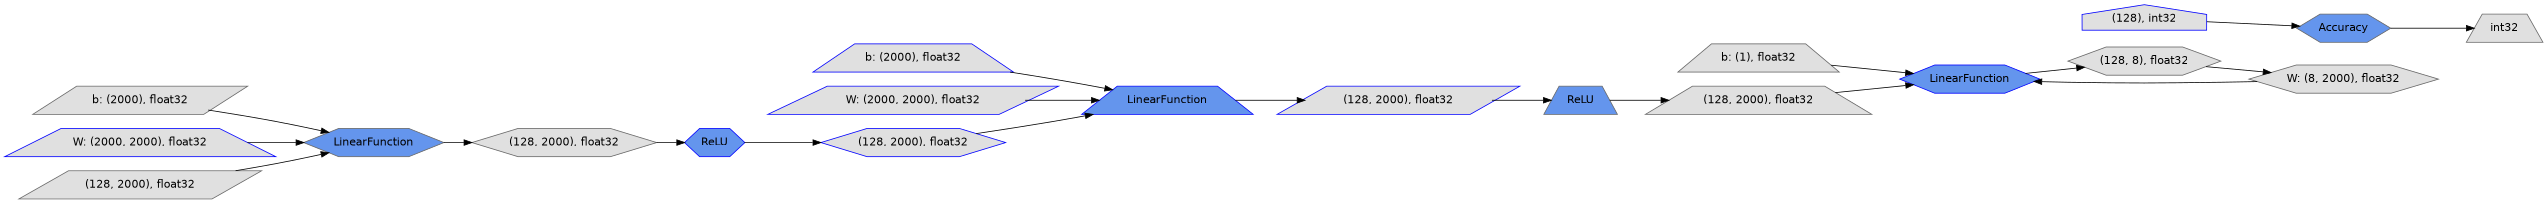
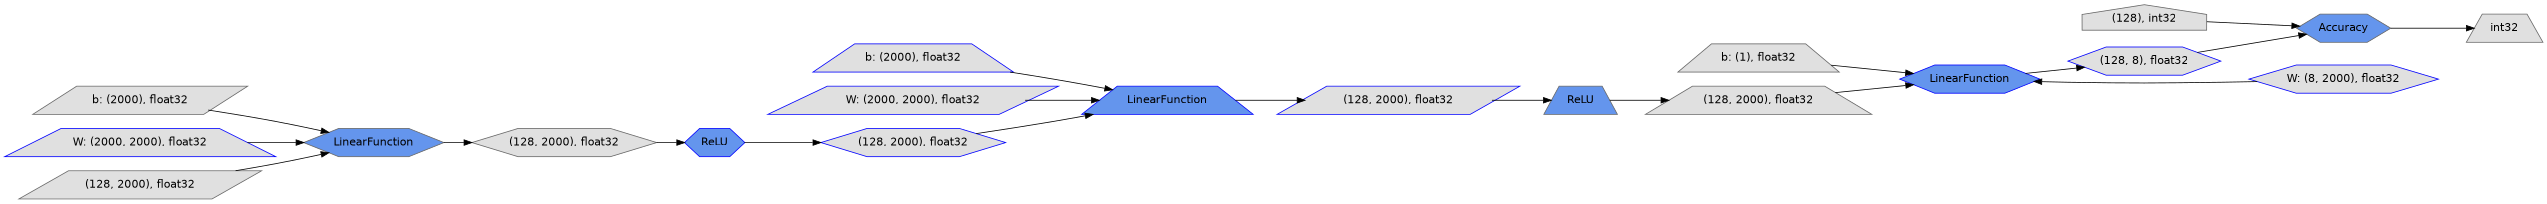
node "(128), int32": color blue -> gray40
node "(128, 8), float32": color gray40 -> blue
edge "(128, 8), float32" -> "W: (8, 2000), float32": now "(128, 8), float32" -> "Accuracy"
node "W: (8, 2000), float32": color gray40 -> blue
